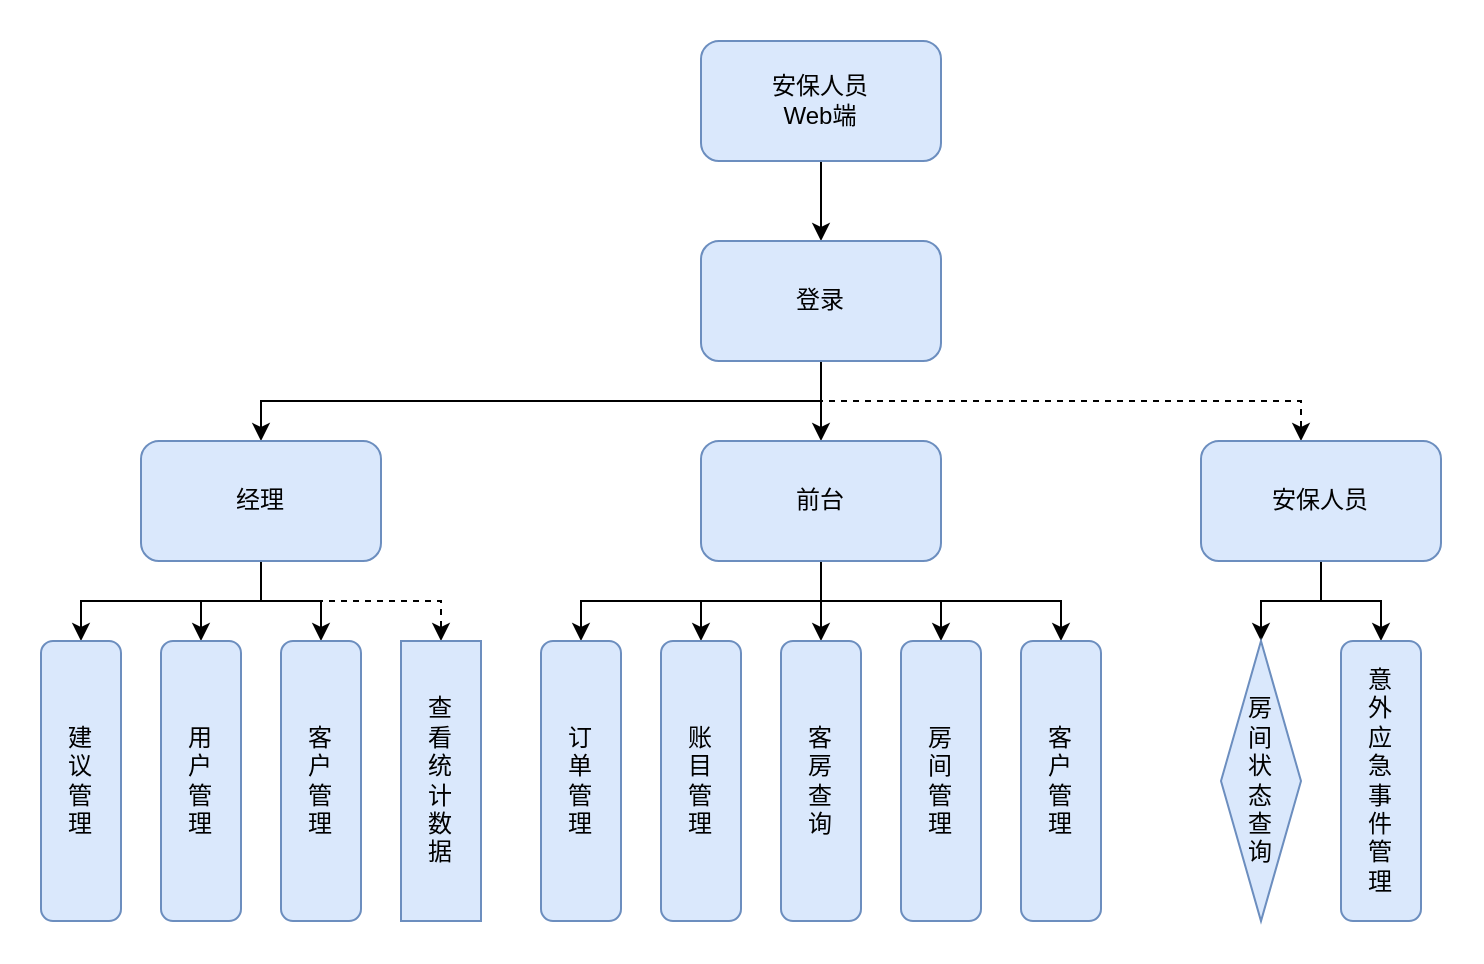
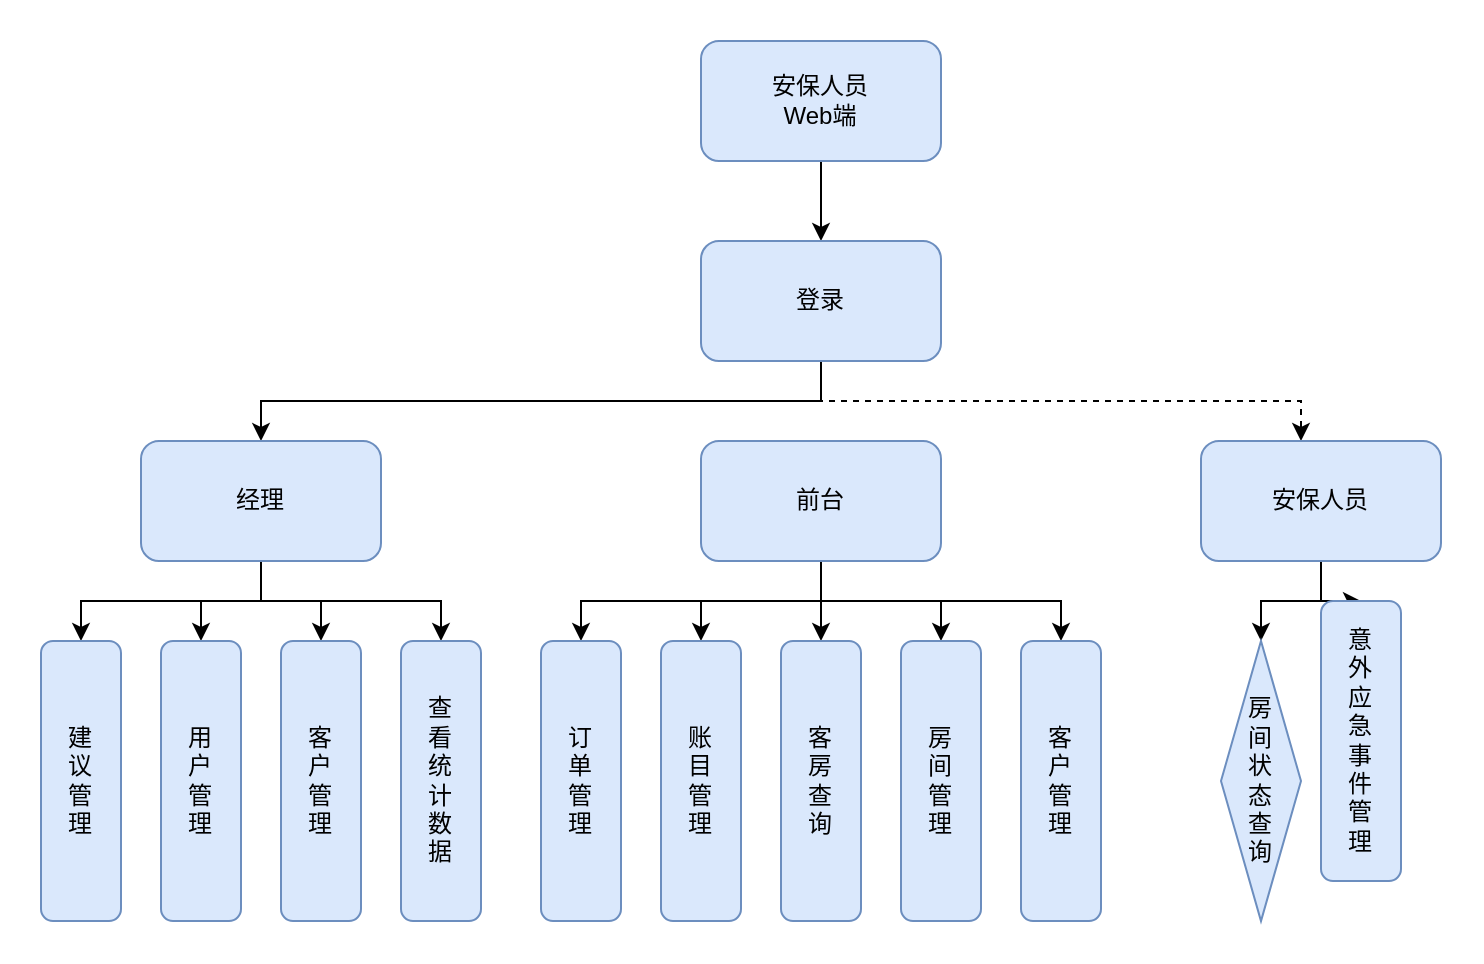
edge "登录" -> "前台": removed
edge "经理" -> "查 看 统 计 数 据": style dashed -> solid
node "查 看 统 计 数 据": shape rectangle -> rounded rectangle
node "意 外 应 急 事 件 管 理": moved (1381, 781) -> (1361, 741)
